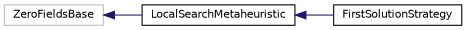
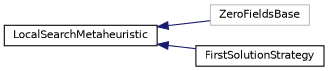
edge "LocalSearchMetaheuristic" -> "ZeroFieldsBase": reversed
